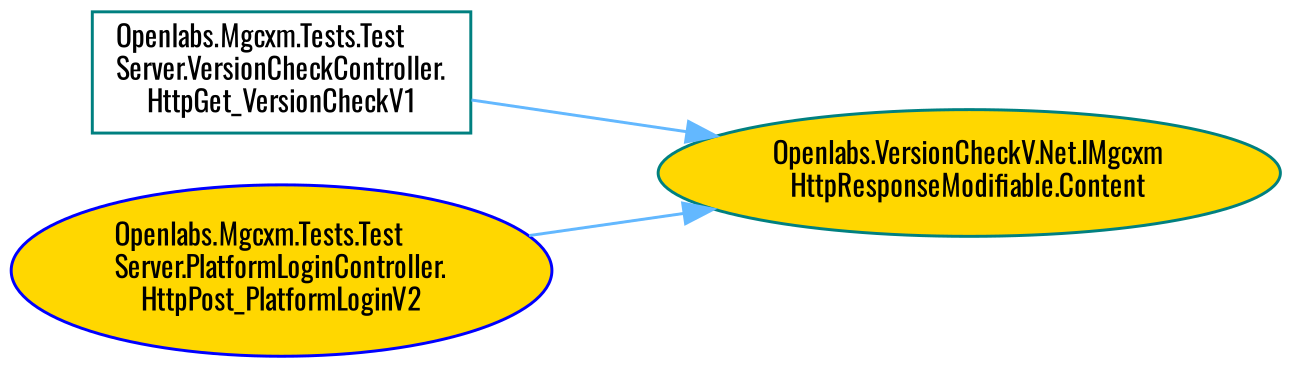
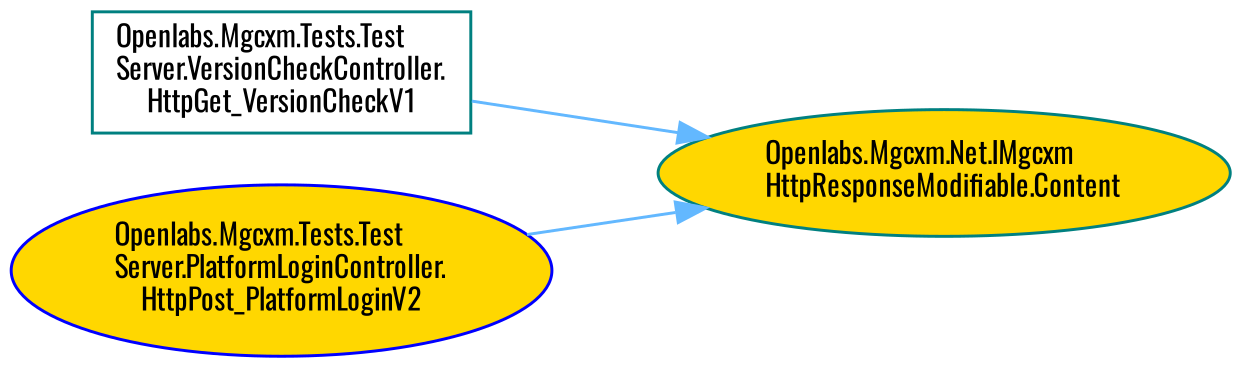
node "Openlabs.VersionCheckV.Net.IMgcxm HttpResponseModifiable.Content": label "Openlabs.VersionCheckV.Net.IMgcxm HttpResponseModifiable.Content" -> "Openlabs.Mgcxm.Net.IMgcxm HttpResponseModifiable.Content"
